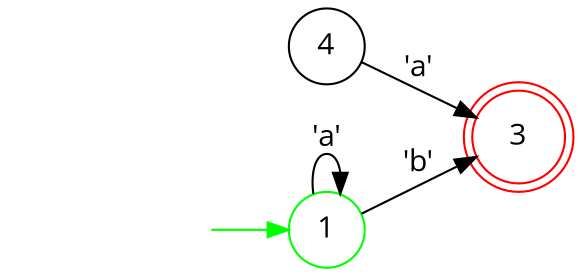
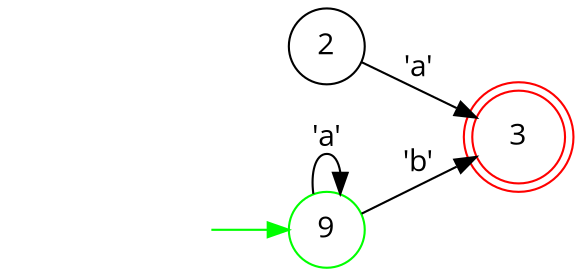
node "4": label "4" -> "2"
node "1": label "1" -> "9"
